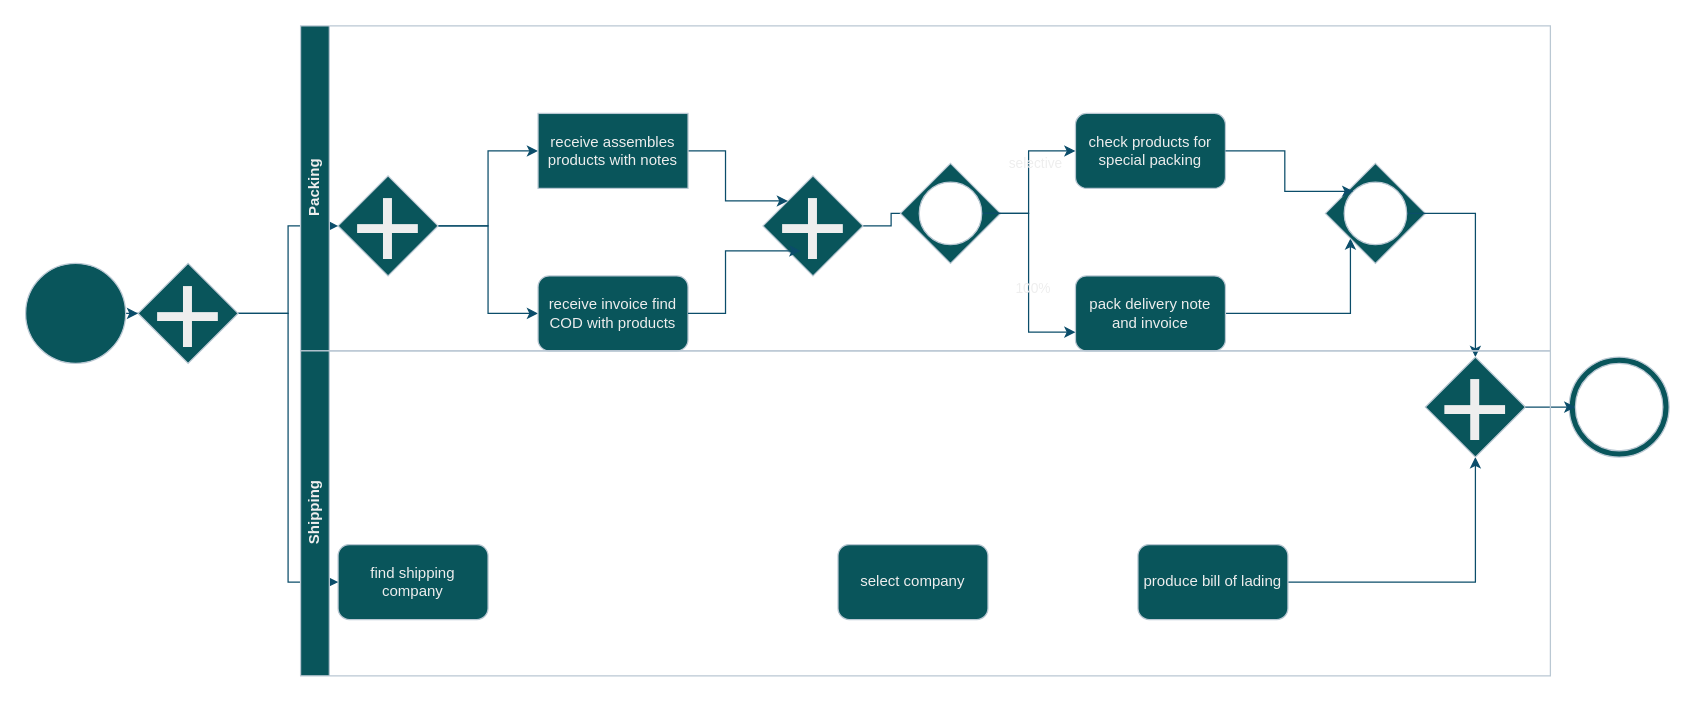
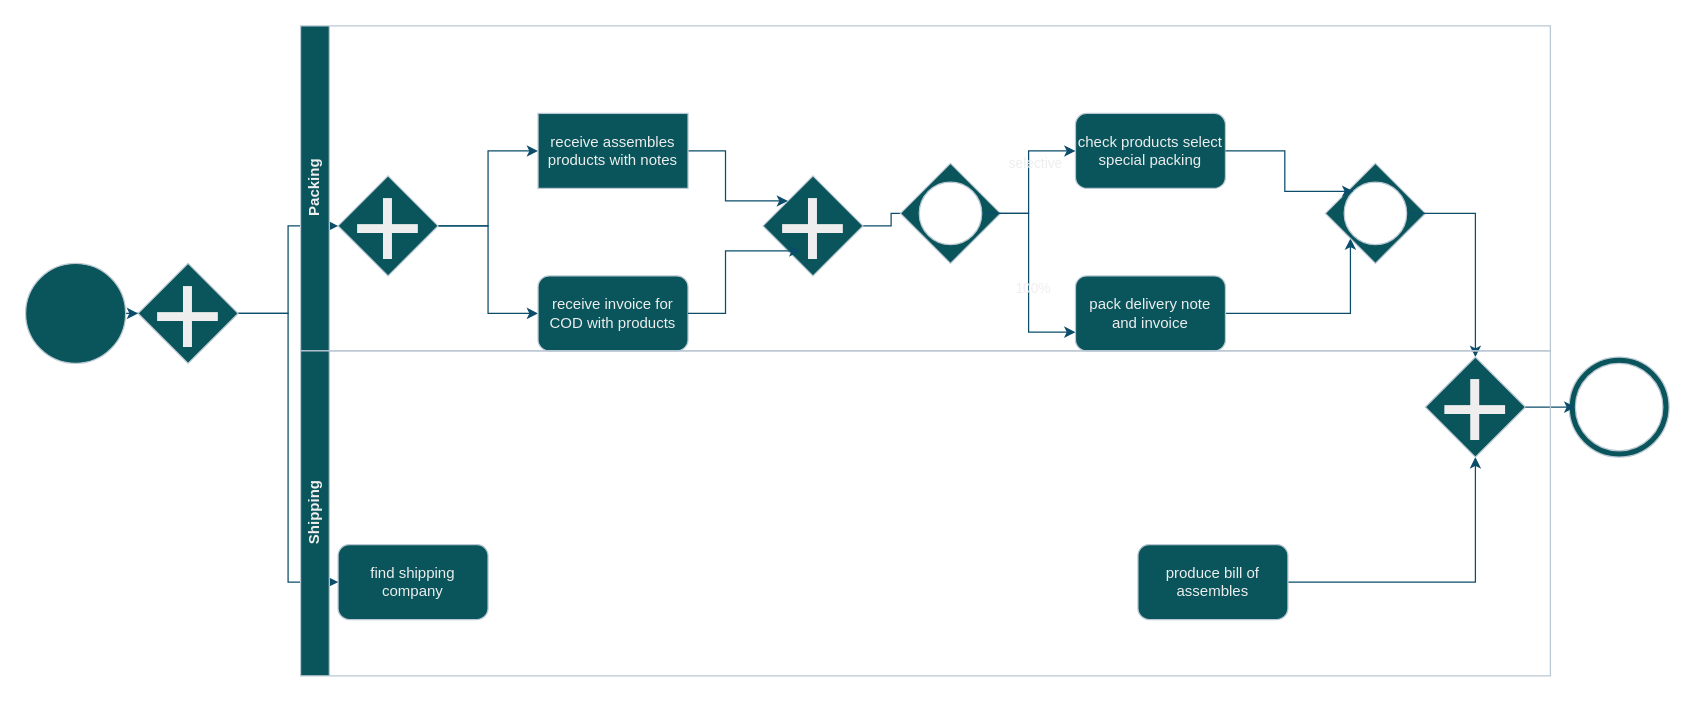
node "check products for special packing": label "check products for special packing" -> "check products select special packing"
node "receive invoice find COD with products": label "receive invoice find COD with products" -> "receive invoice for COD with products"
node "select company": removed
node "produce bill of lading": label "produce bill of lading" -> "produce bill of assembles"
